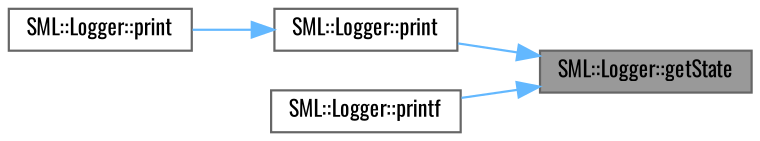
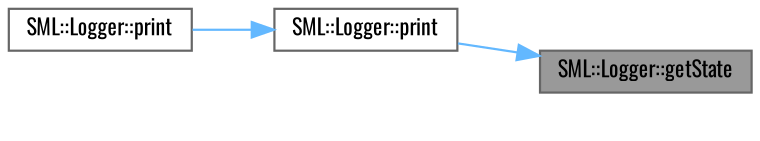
node "SML::Logger::printf": removed
